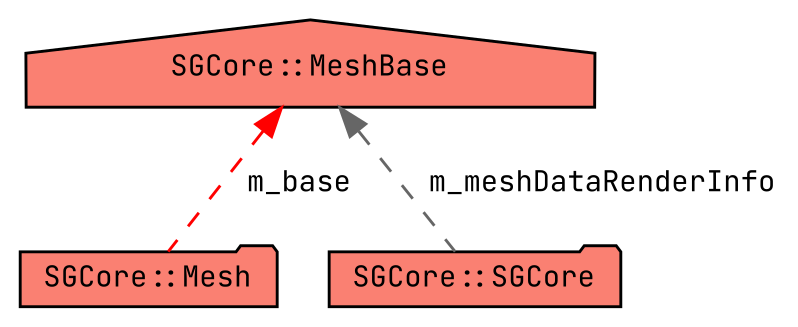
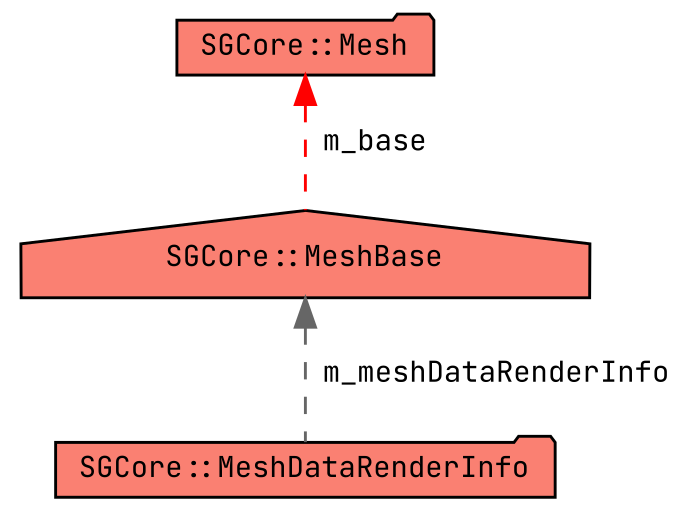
edge "SGCore::Mesh" -> "SGCore::MeshBase": reversed
node "SGCore::SGCore": label "SGCore::SGCore" -> "SGCore::MeshDataRenderInfo"
